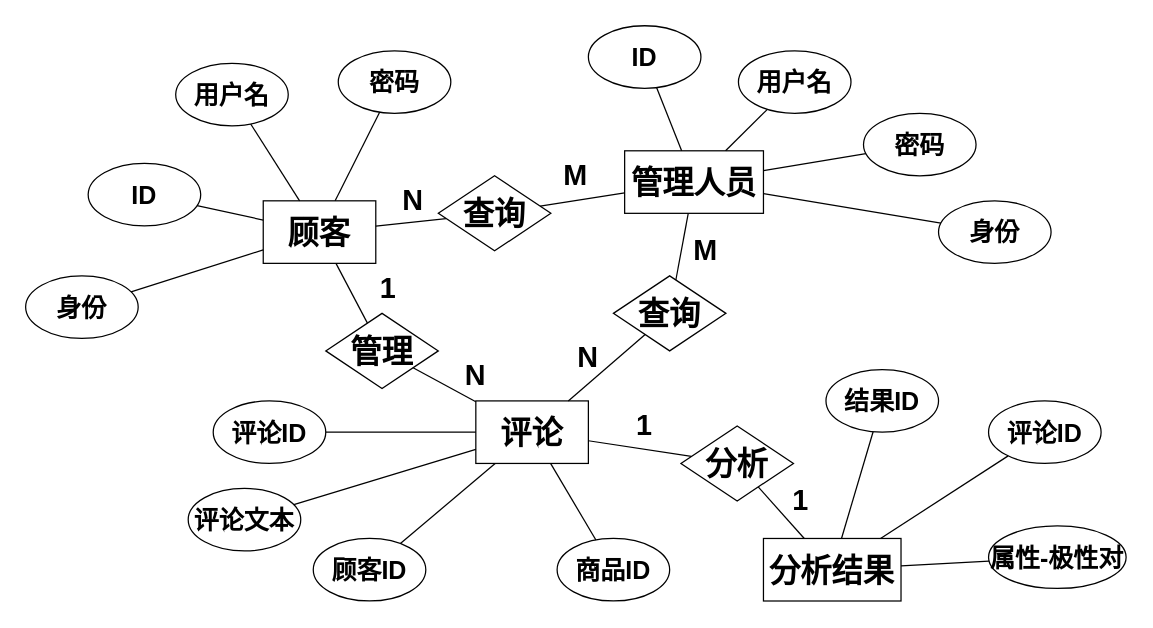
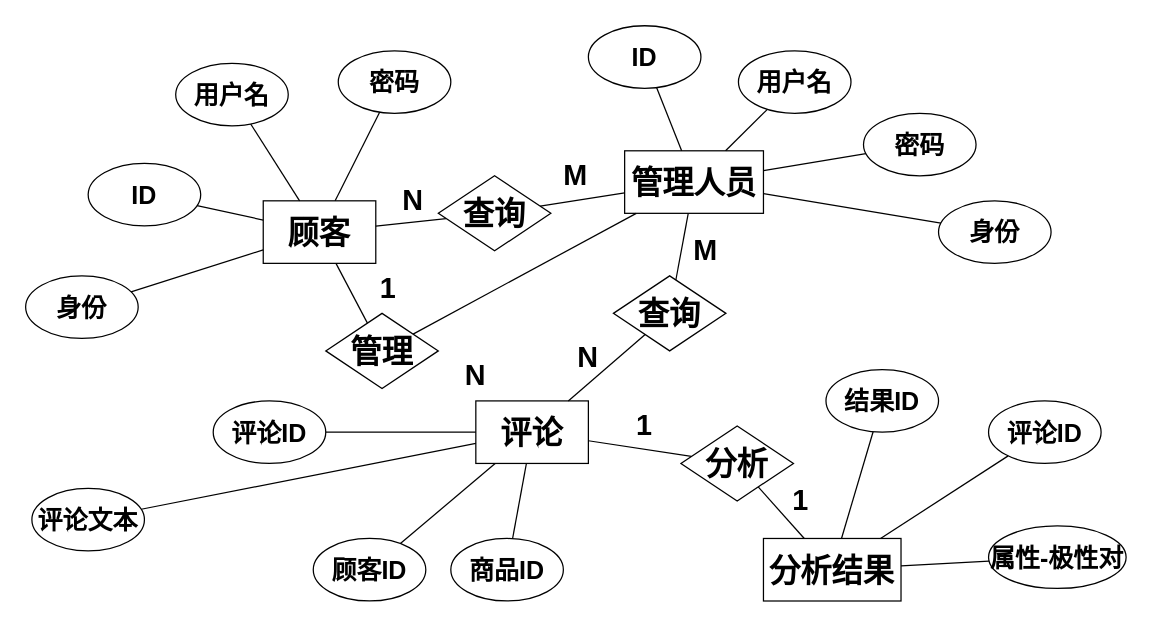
edge "管理" -- "评论": now "管理" -- "管理人员"
node "评论文本": moved (244, 519) -> (88, 519)
node "商品ID": moved (613, 569) -> (507, 569)
